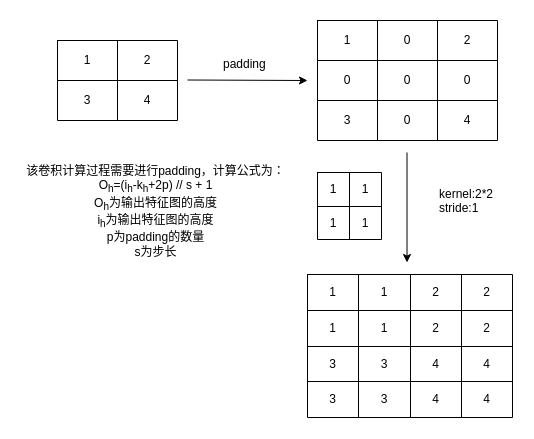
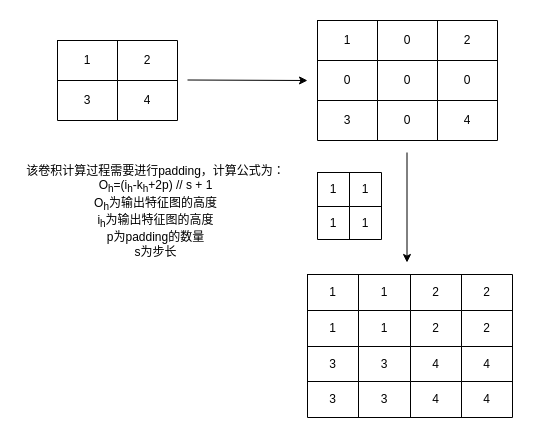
node "padding": removed
node "kernel:2*2 stride:1": removed
